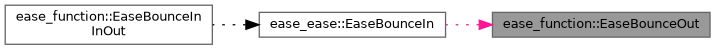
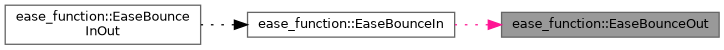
node "ease_function::EaseBounceIn InOut": label "ease_function::EaseBounceIn InOut" -> "ease_function::EaseBounce InOut"
node "ease_ease::EaseBounceIn": label "ease_ease::EaseBounceIn" -> "ease_function::EaseBounceIn"
